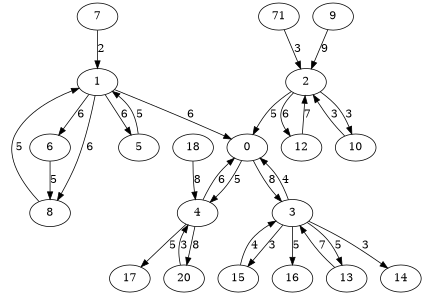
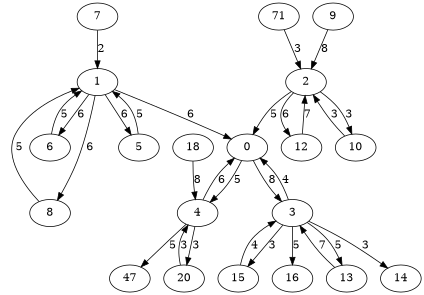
edge "9" -> "2": label "9" -> "8"
edge "6" -> "8": now "6" -> "1"
edge "4" -> "20": label "8" -> "3"
node "17": label "17" -> "47"
